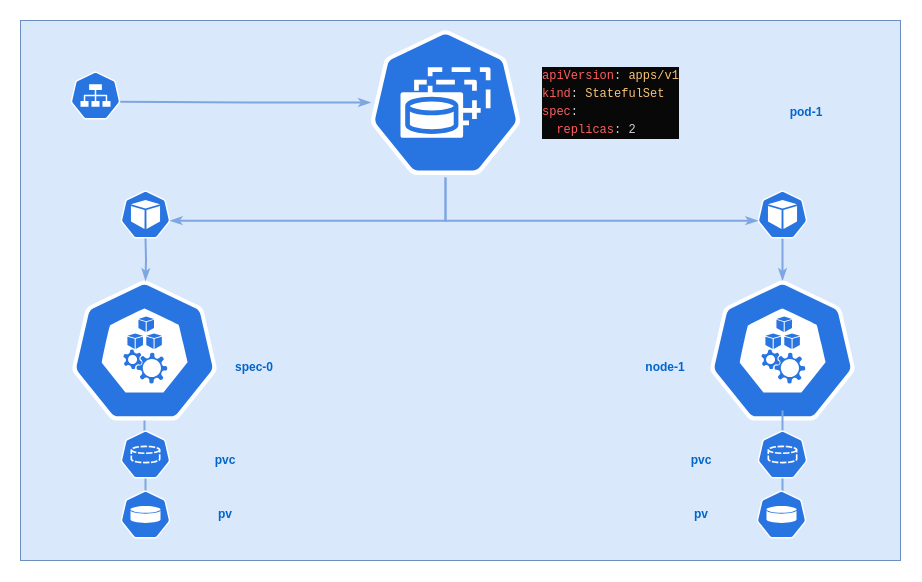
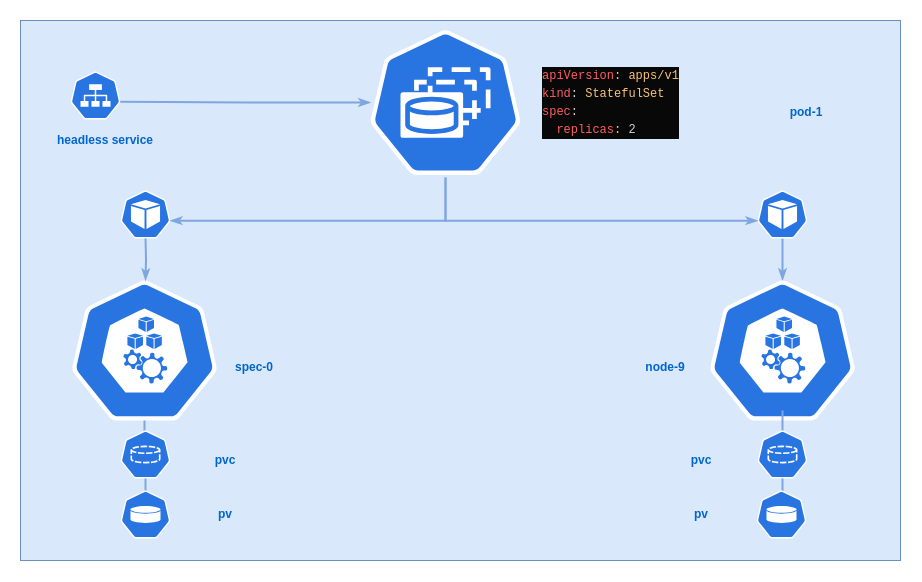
node "headless service": added
node "node-1": label "node-1" -> "node-9"
